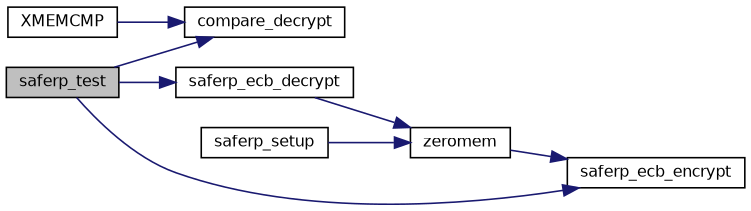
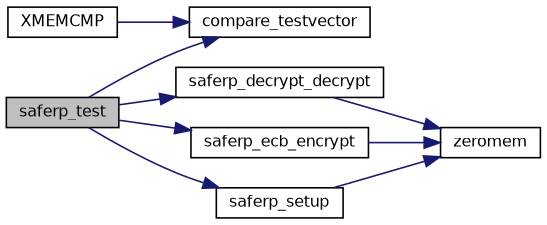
node "compare_decrypt": label "compare_decrypt" -> "compare_testvector"
node "saferp_ecb_decrypt": label "saferp_ecb_decrypt" -> "saferp_decrypt_decrypt"
edge "zeromem" -> "saferp_ecb_encrypt": reversed
edge "saferp_test" -> "saferp_setup": added
